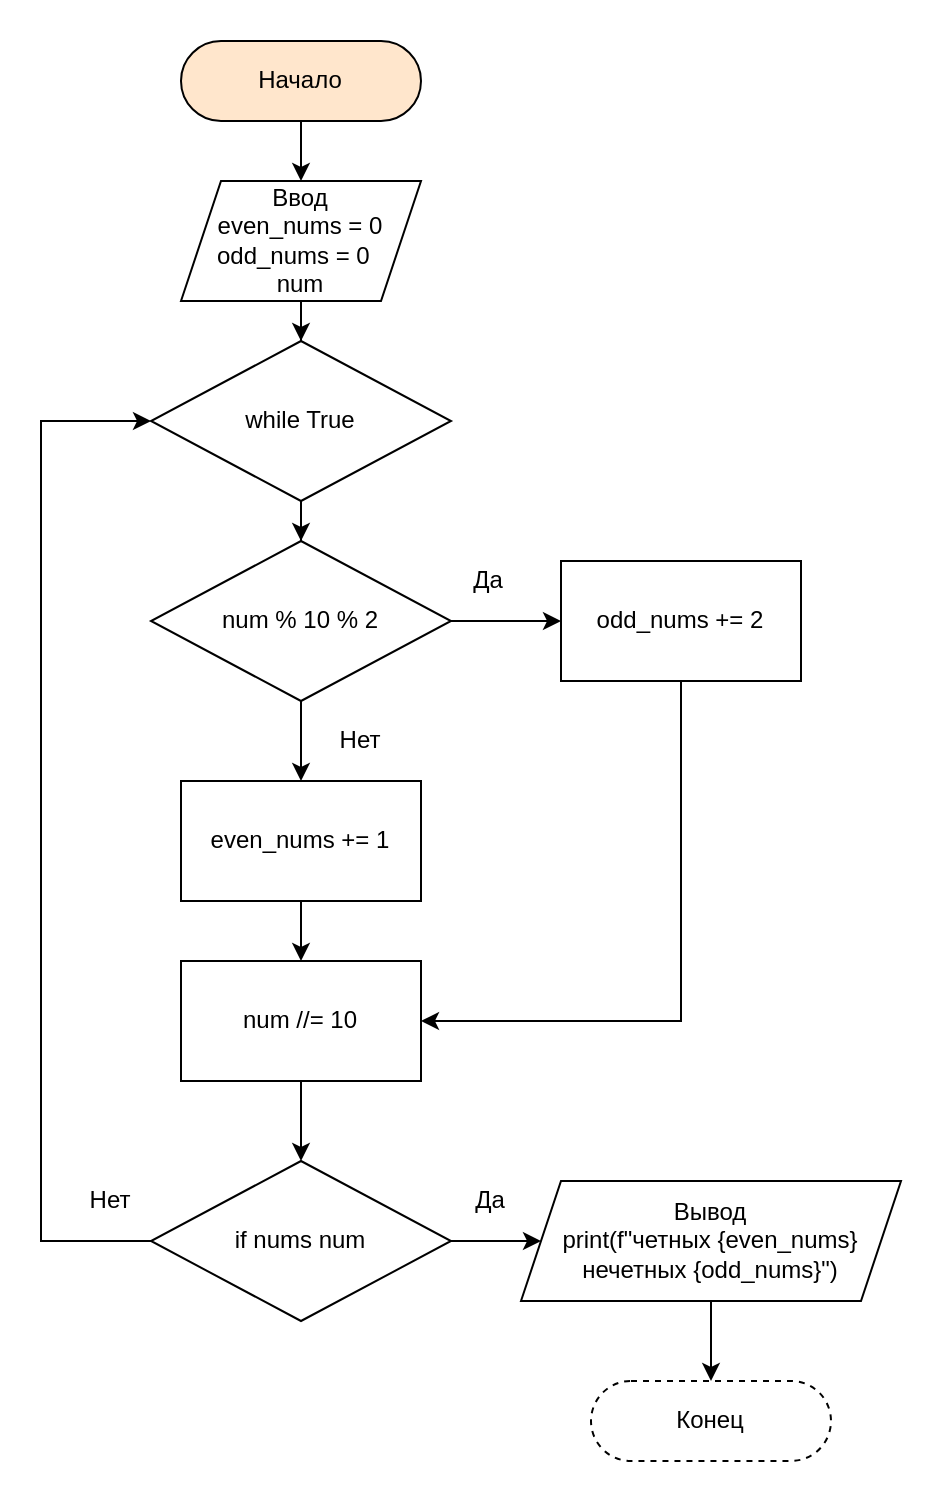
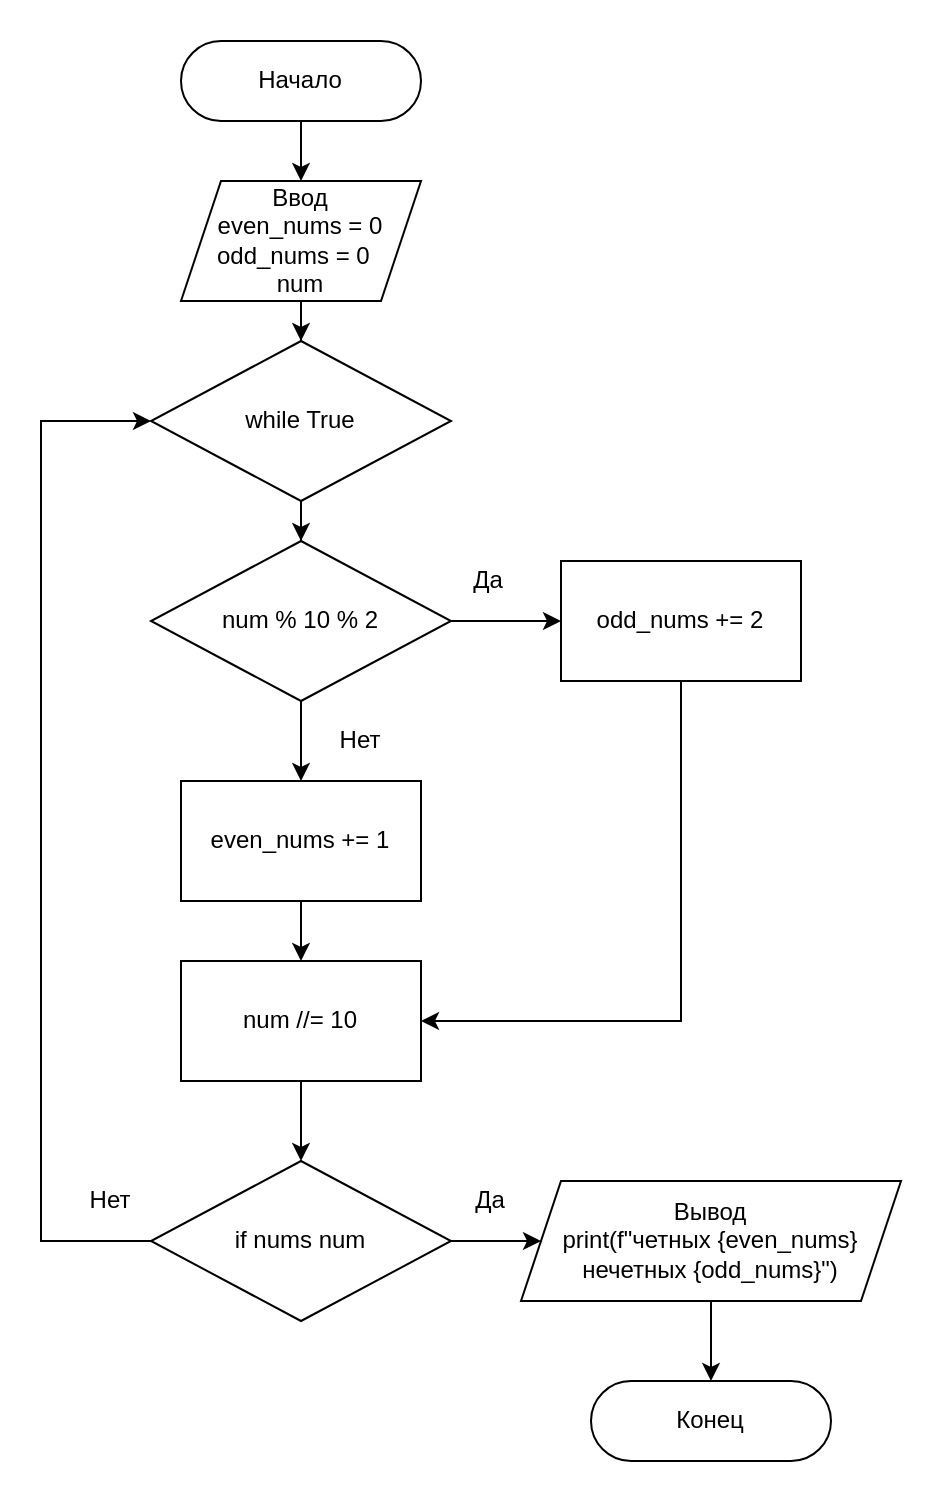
node "Начало": fillcolor #ffe6cc -> #ffffff
node "Конец": style dashed -> solid
